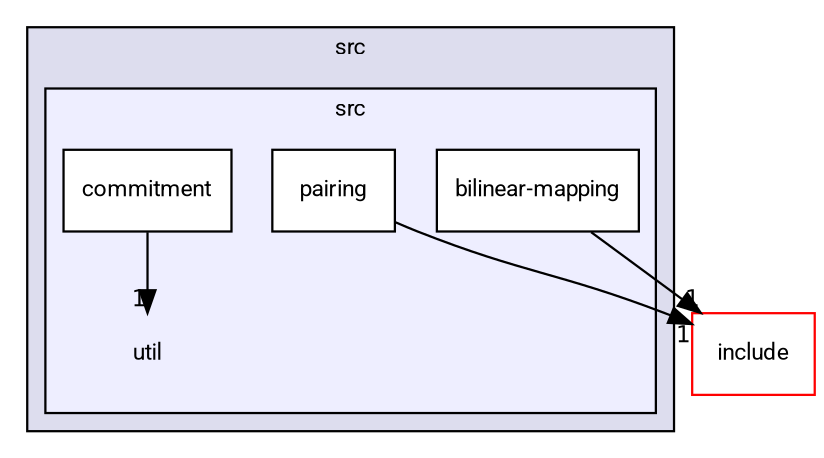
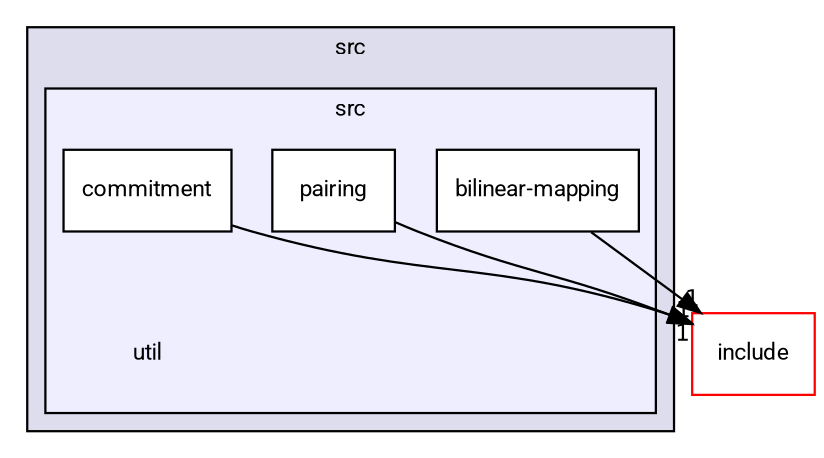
edge "commitment" -> "util": now "commitment" -> "include"
